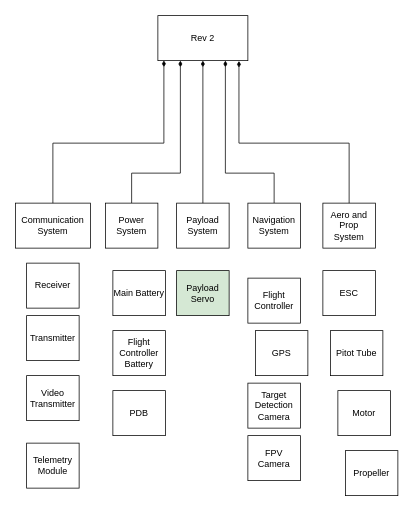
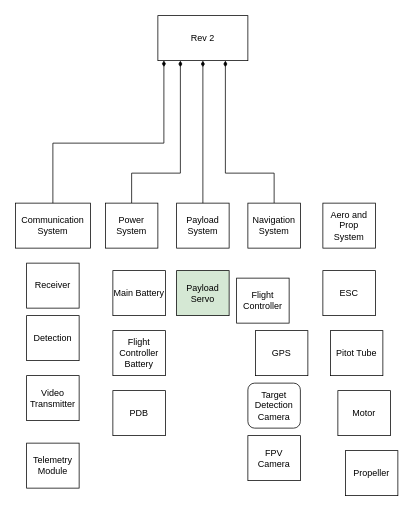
edge "Aero and Prop System" -> "Rev 2": removed
node "Flight Controller": moved (274, 300) -> (263, 300)
node "Transmitter": label "Transmitter" -> "Detection"
node "Target Detection Camera": shape rectangle -> rounded rectangle
